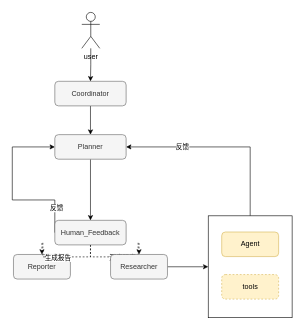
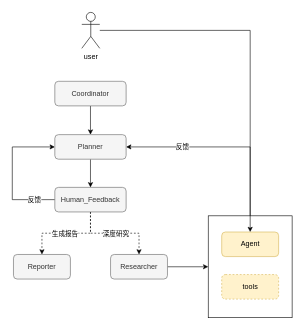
edge "user" -> "Coordinator": now "user" -> "Agent"
node "Human_Feedback": moved (91, 233) -> (91, 200)
